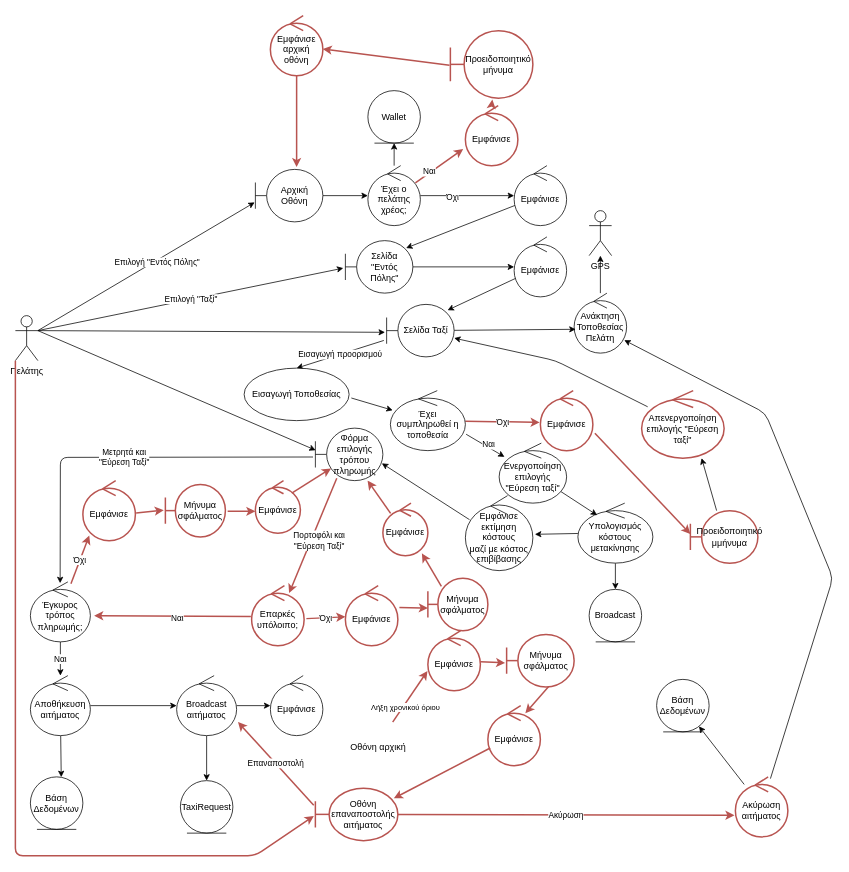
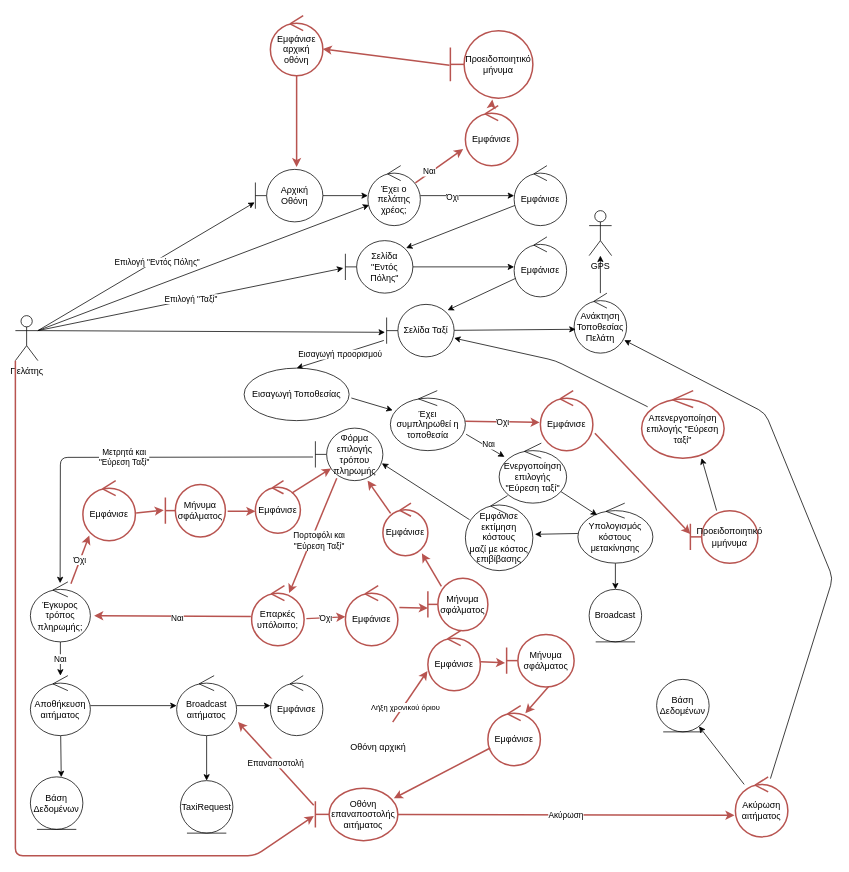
node "Wallet": removed
edge "Έχει ο πελάτης χρέος;" -> "Wallet": removed
edge "Πελάτης" -> "Φόρμα επιλογής τρόπου πληρωμής": now "Πελάτης" -> "Έχει ο πελάτης χρέος;"
